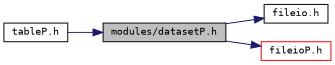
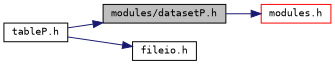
edge "modules/datasetP.h" -> "fileio.h": now "tableP.h" -> "fileio.h"
node "fileioP.h": label "fileioP.h" -> "modules.h"
